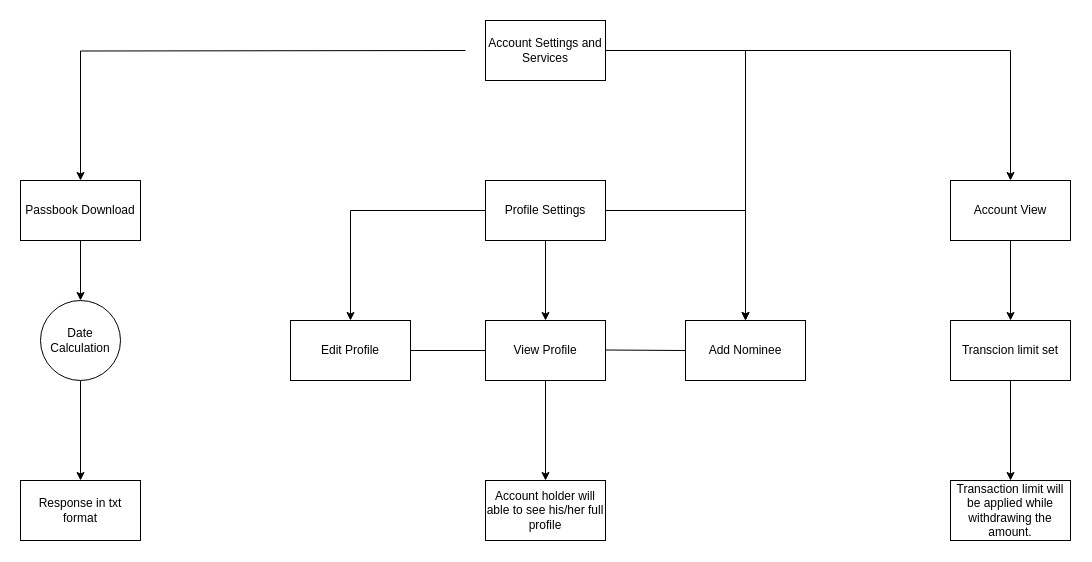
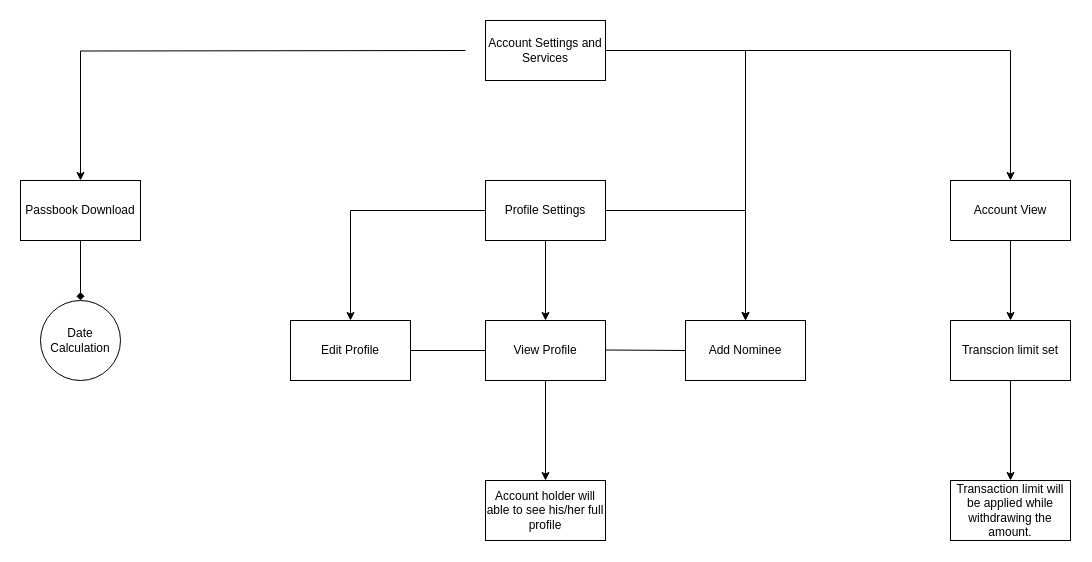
edge "Passbook Download" -> "Date Calculation": arrowhead classic -> diamond
edge "Date Calculation" -> "Response in txt format": removed
node "Response in txt format": removed
